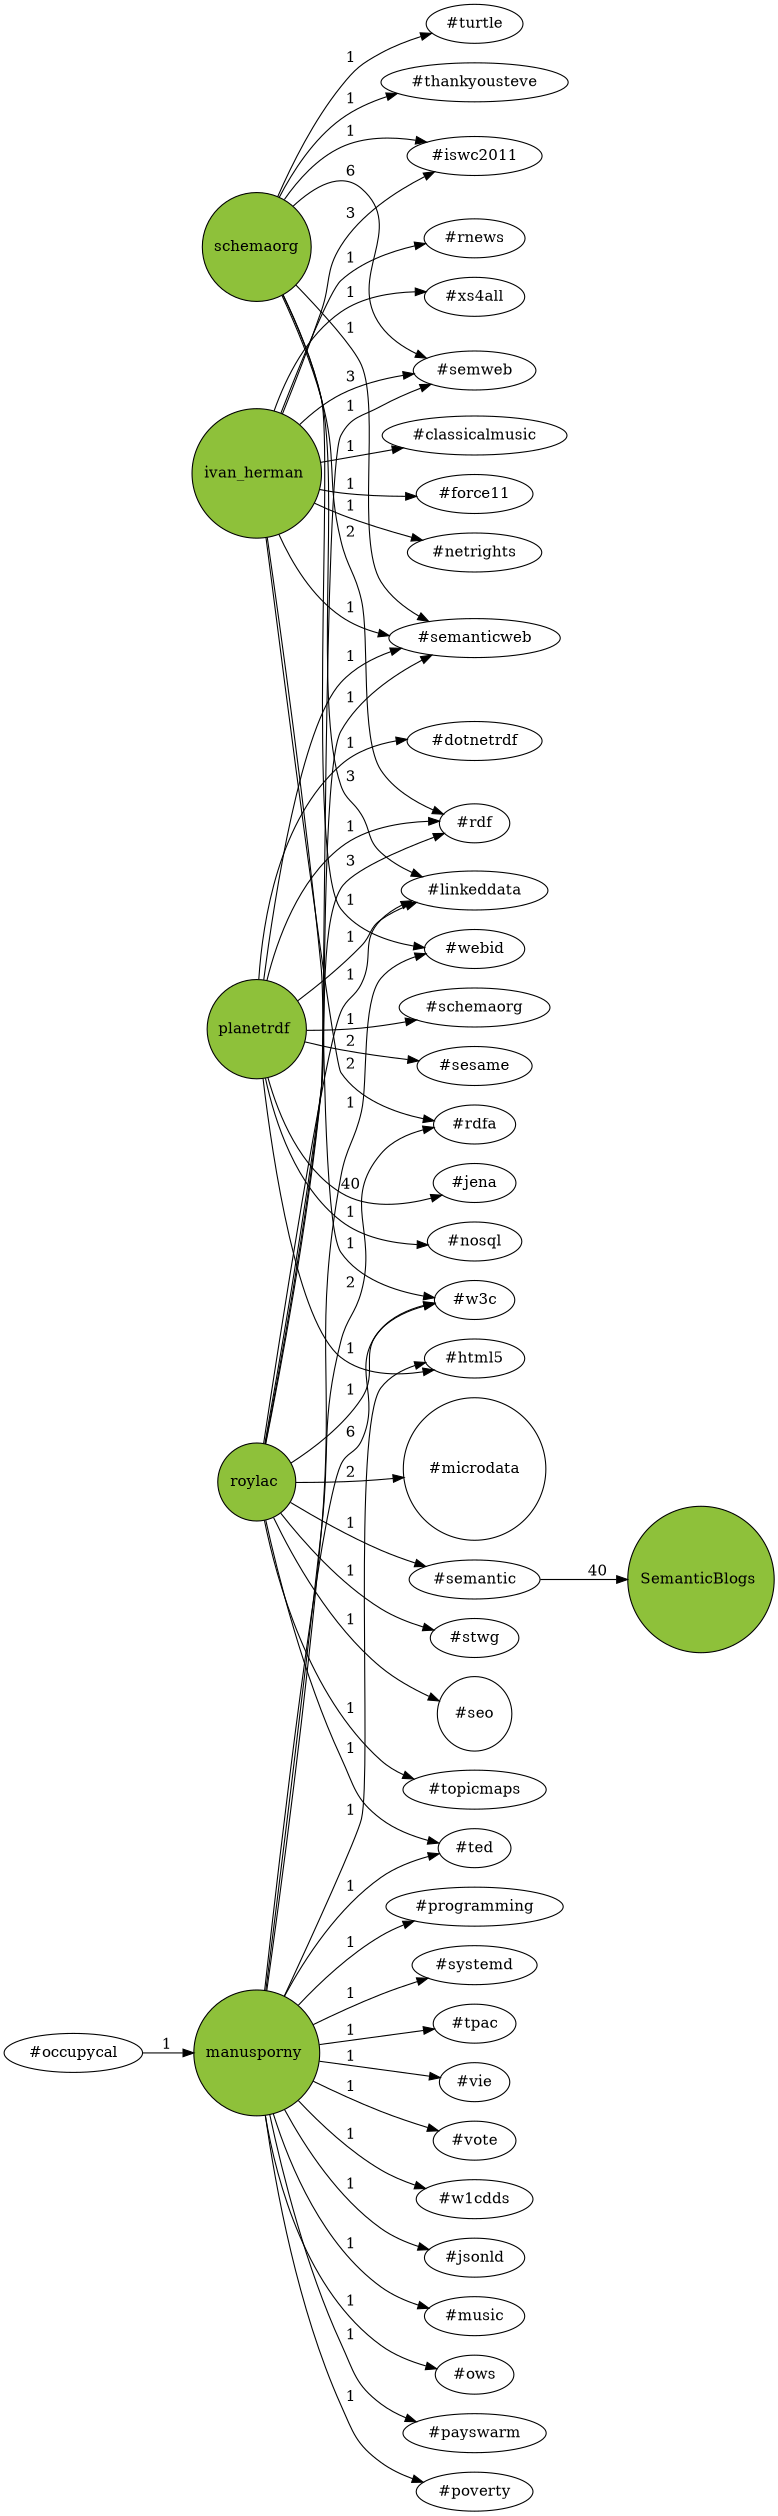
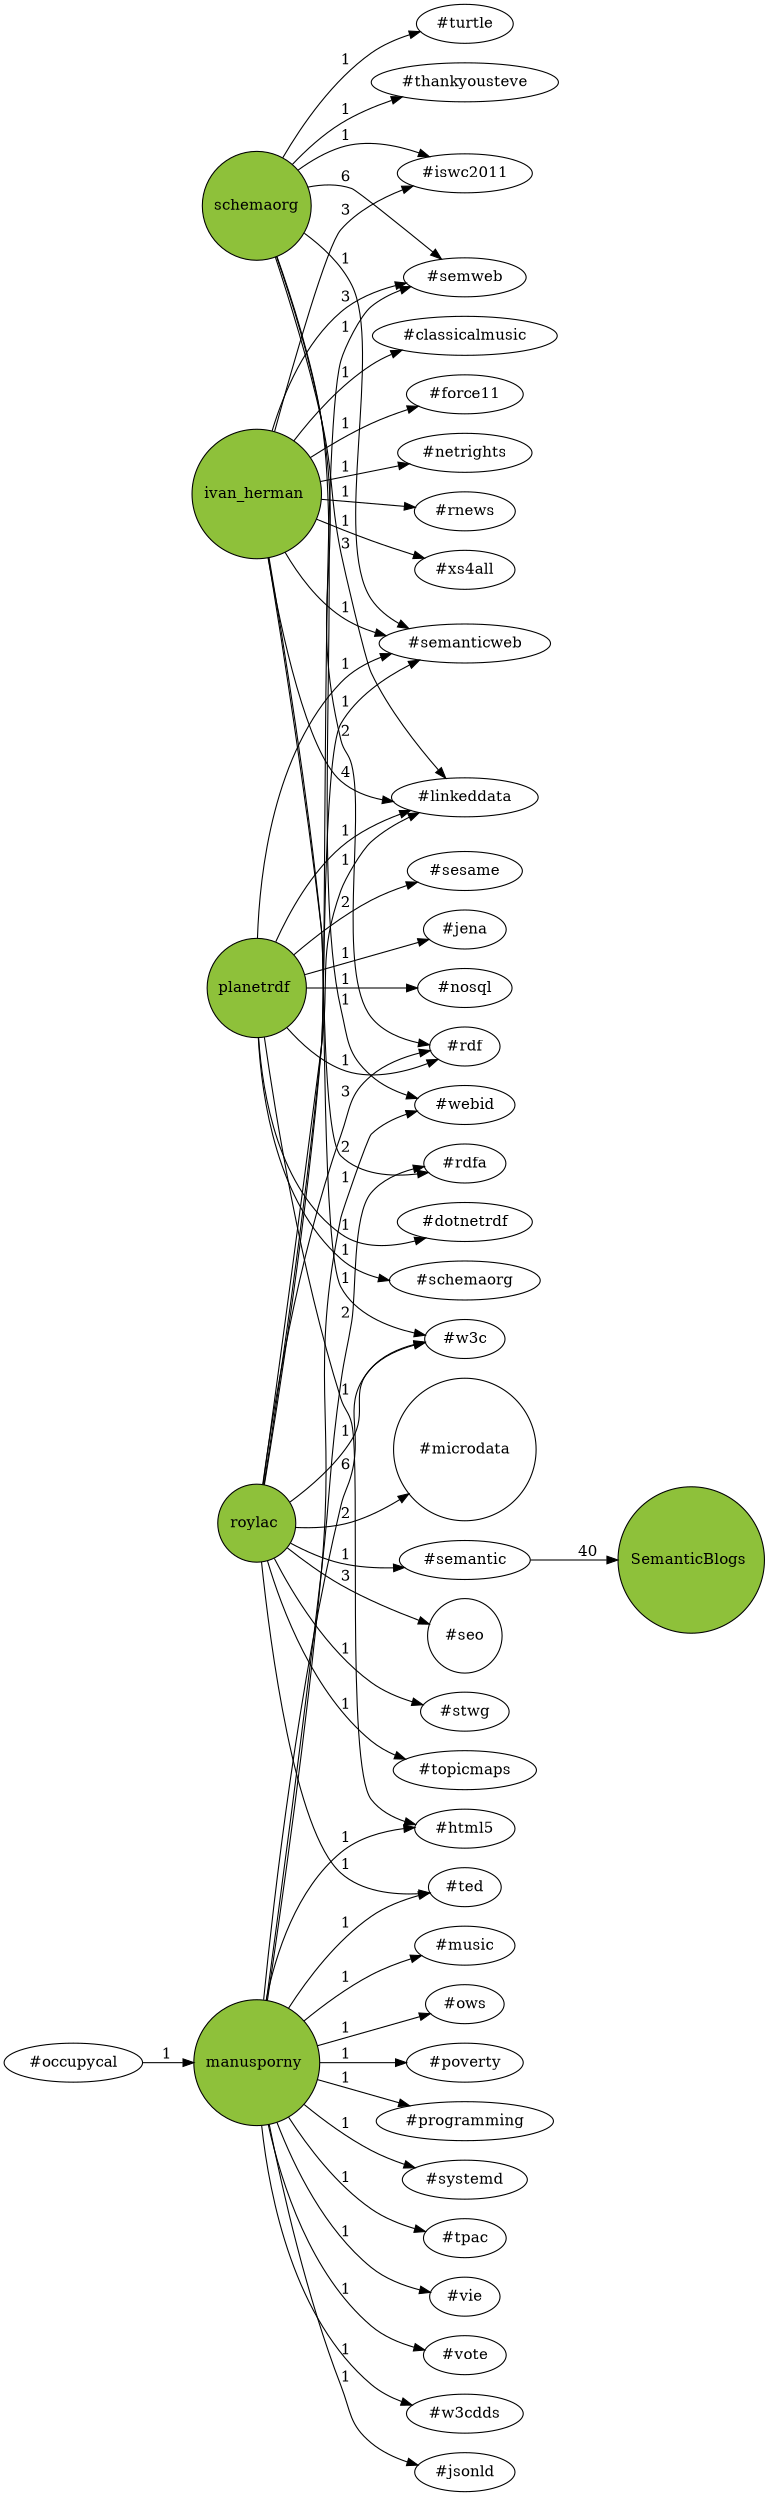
edge "ivan_herman" -> "#linkeddata": added, label "4"
edge "planetrdf" -> "#jena": label "40" -> "1"
edge "roylac" -> "#seo": label "1" -> "3"
node "#w1cdds": label "#w1cdds" -> "#w3cdds"
node "#payswarm": removed
